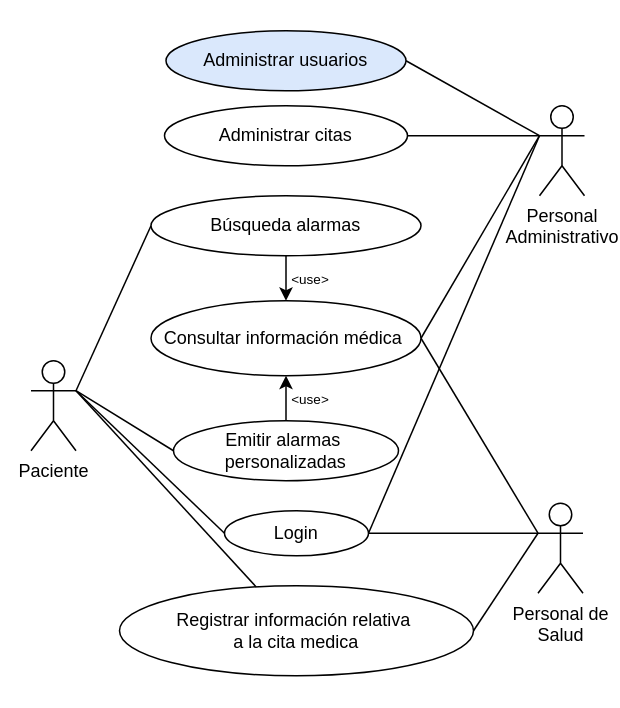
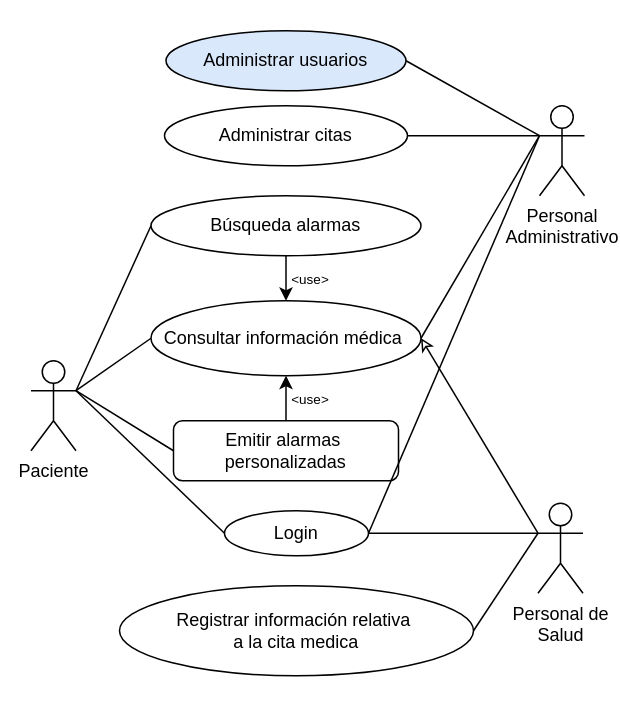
edge "Consultar información médica" -- "Personal de Salud": arrowhead none -> classic
node "Emitir alarmas personalizadas": shape ellipse -> rounded rectangle
edge "Paciente" -- "Registrar información relativa a la cita medica": now "Paciente" -- "Consultar información médica"
